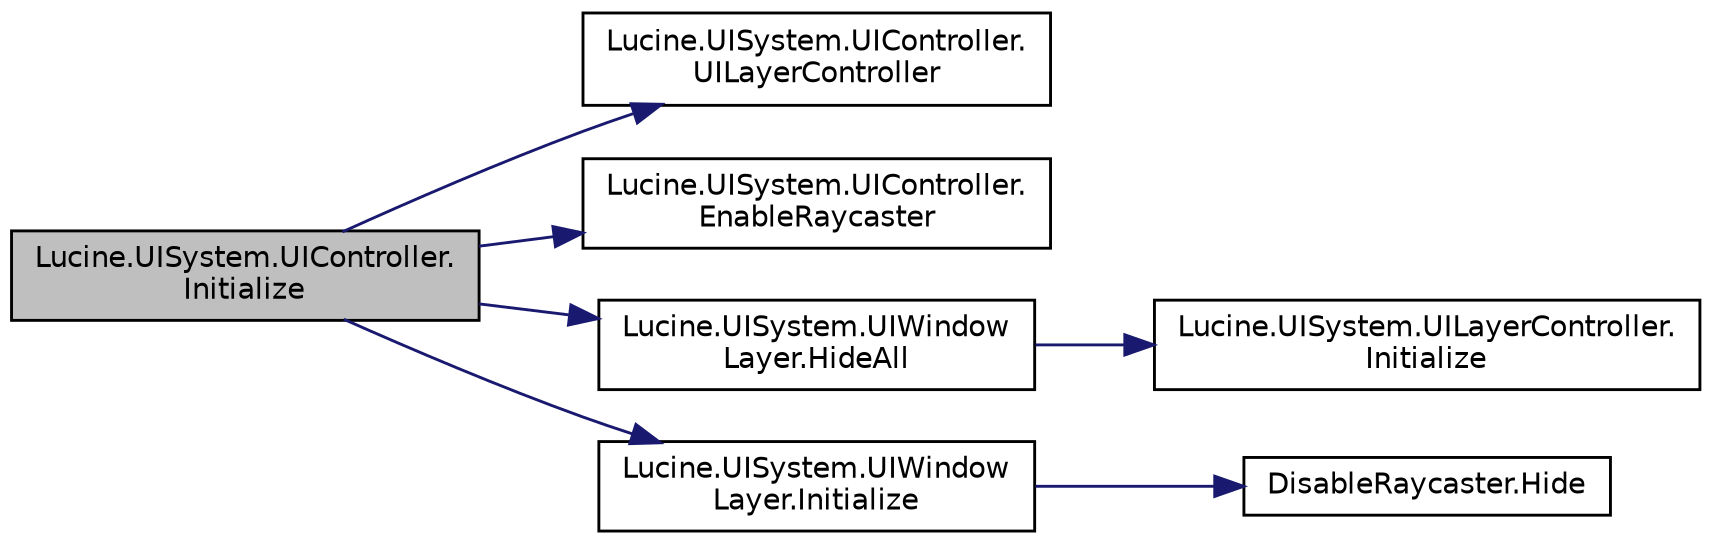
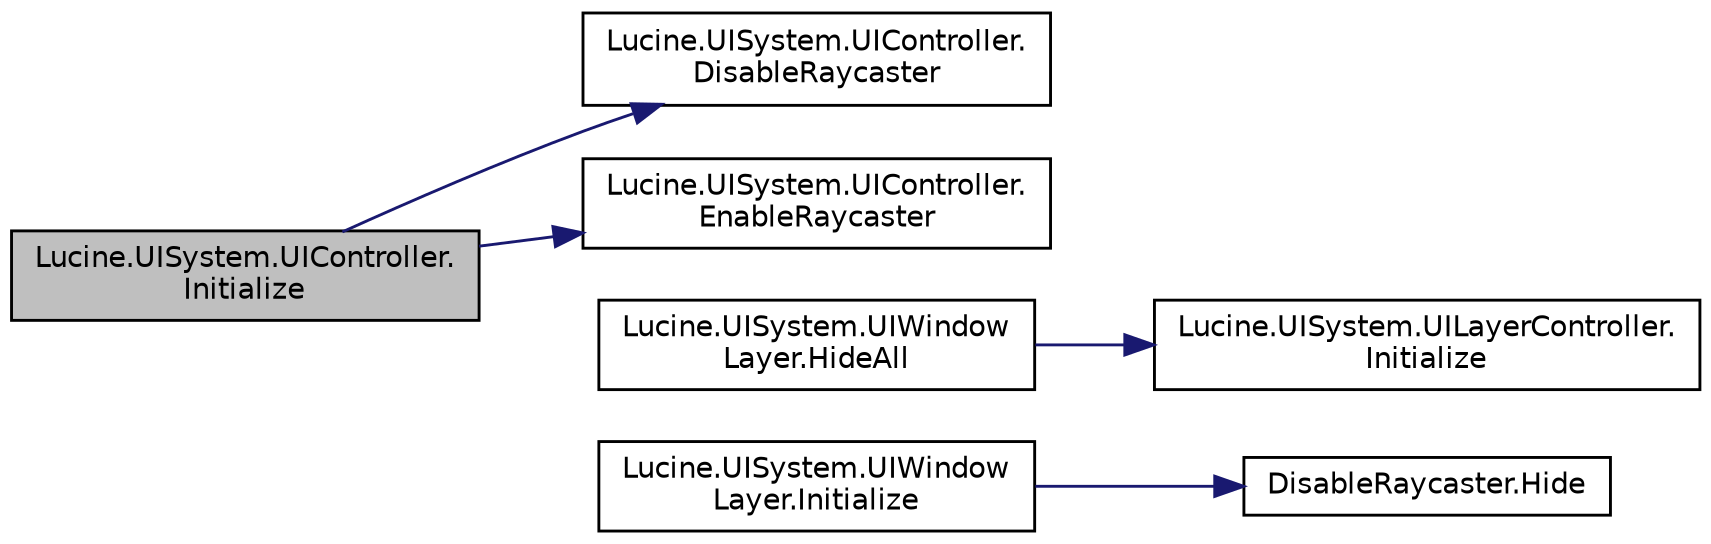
node "Lucine.UISystem.UIController. UILayerController": label "Lucine.UISystem.UIController. UILayerController" -> "Lucine.UISystem.UIController. DisableRaycaster"
edge "Lucine.UISystem.UIController. Initialize" -> "Lucine.UISystem.UIWindow Layer.HideAll": removed
edge "Lucine.UISystem.UIController. Initialize" -> "Lucine.UISystem.UIWindow Layer.Initialize": removed
